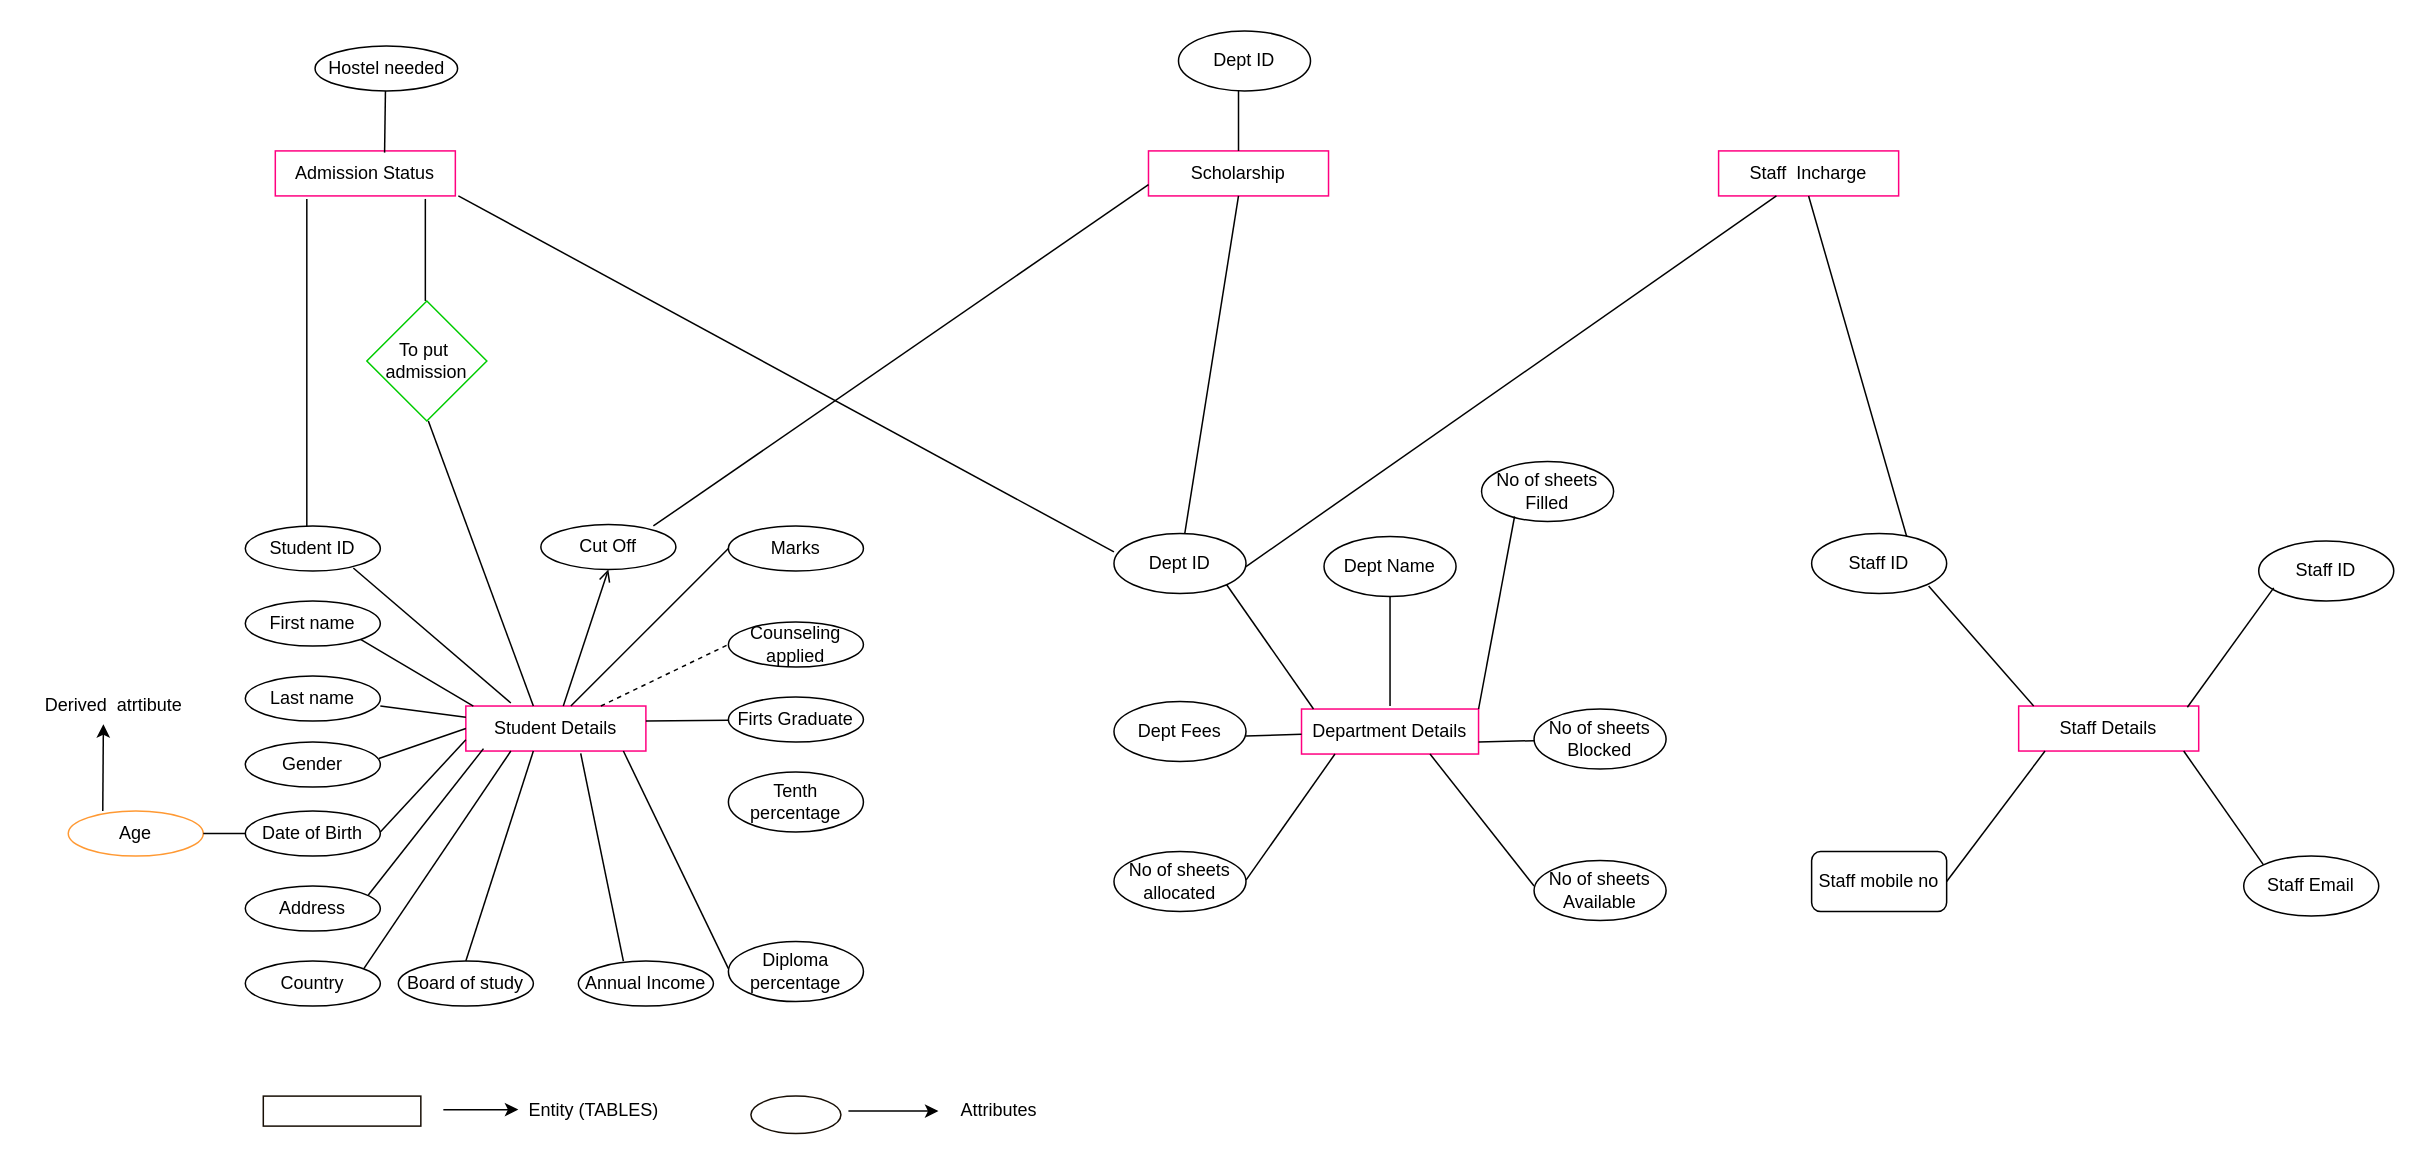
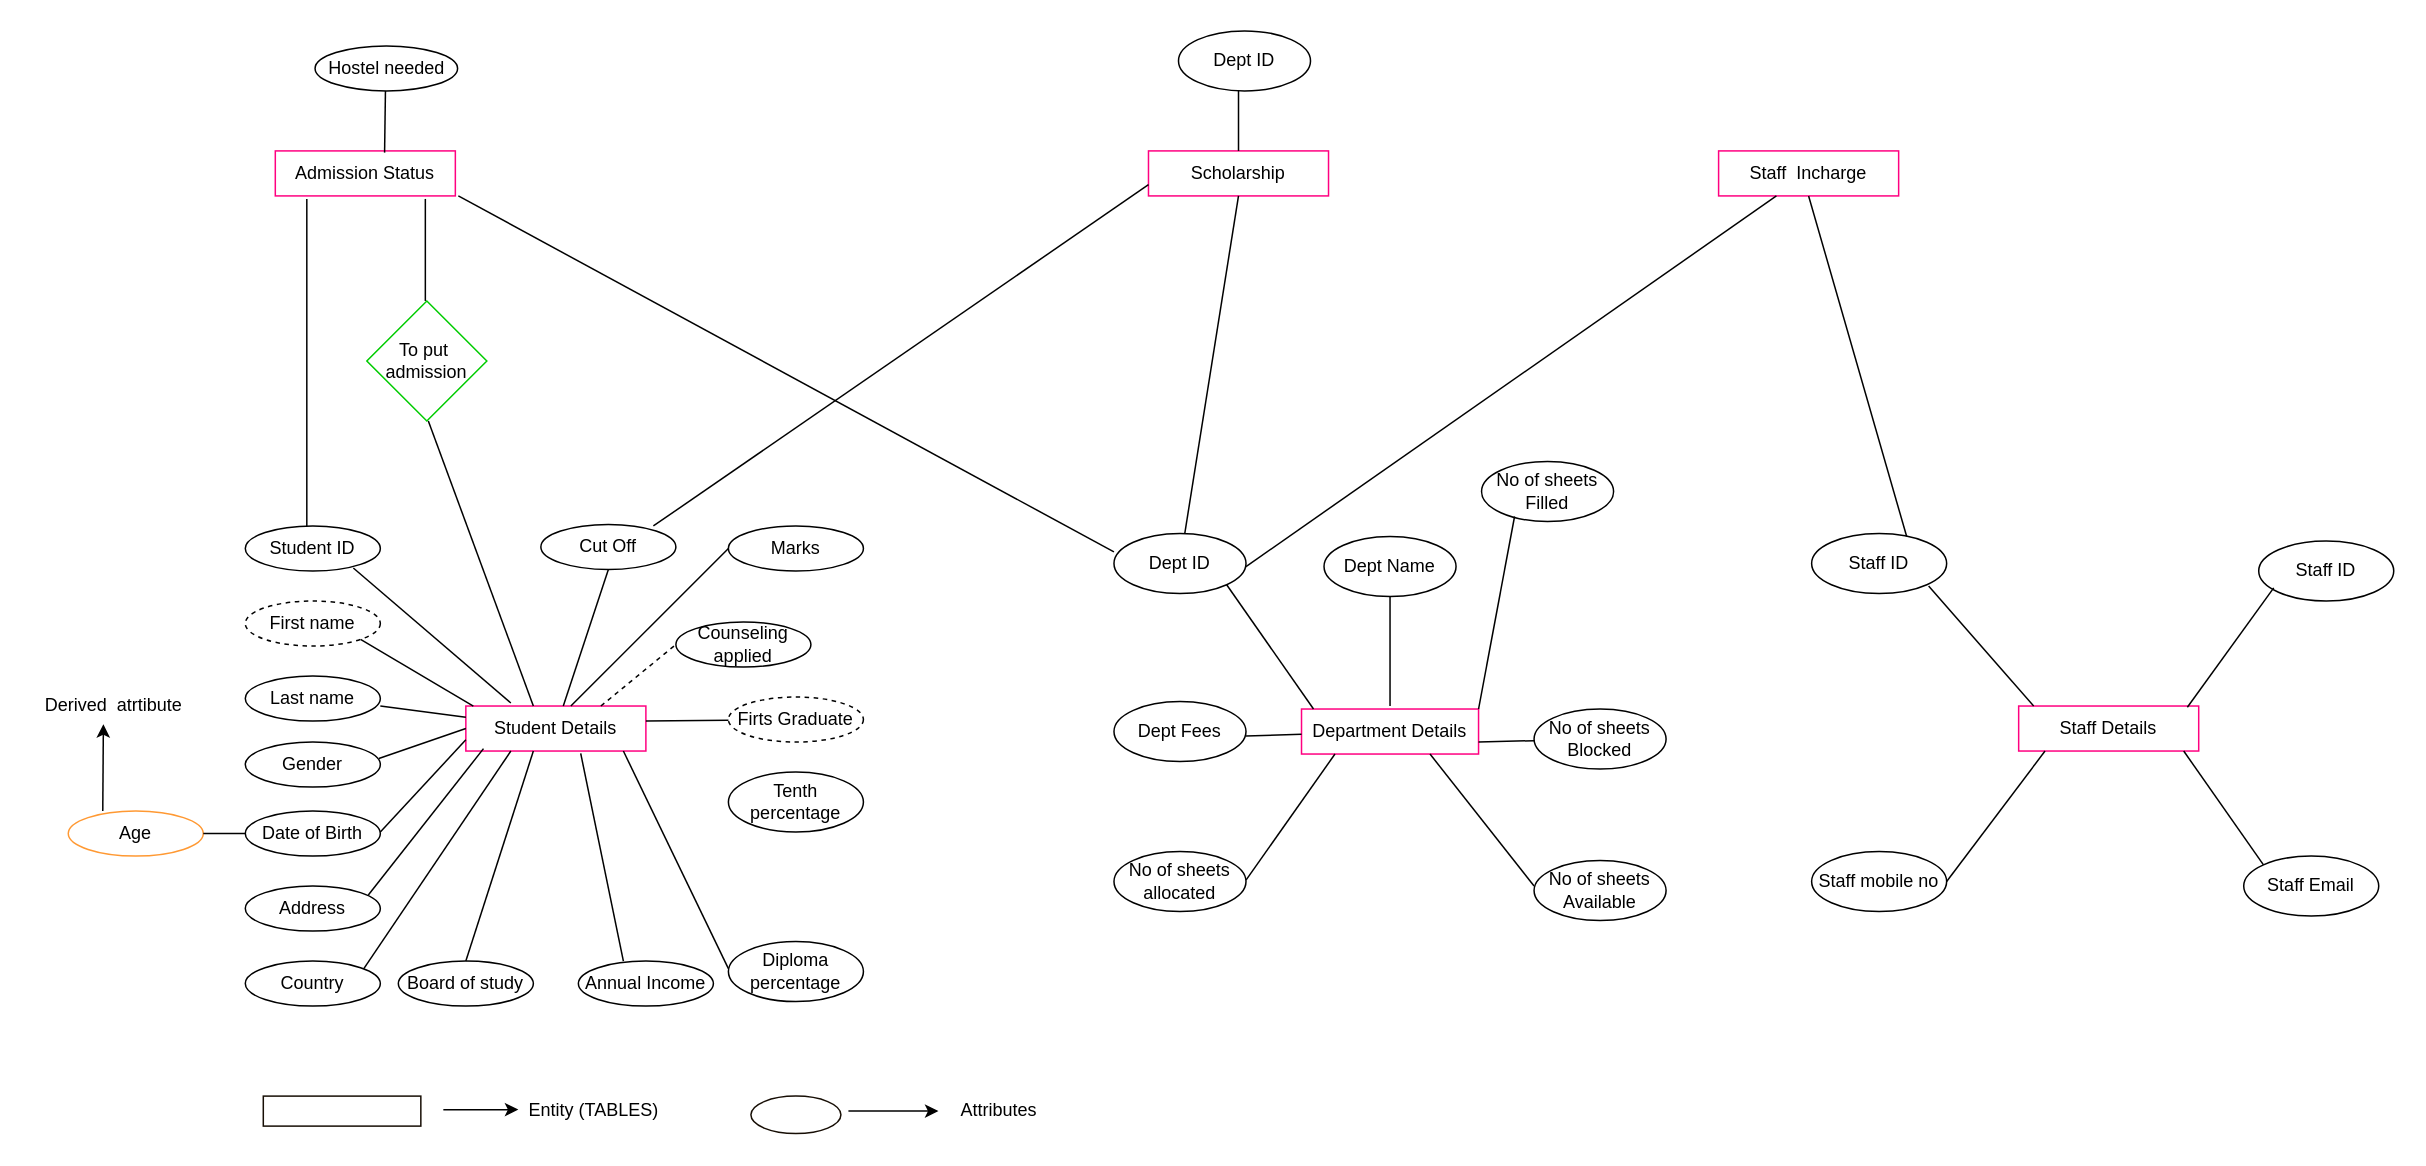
edge "Student Details" -> "Cut Off": arrowhead open -> none
node "First name": style solid -> dashed
node "Counseling applied": moved (796, 644) -> (743, 644)
node "Firts Graduate": style solid -> dashed
node "Staff mobile no": shape rounded rectangle -> ellipse
